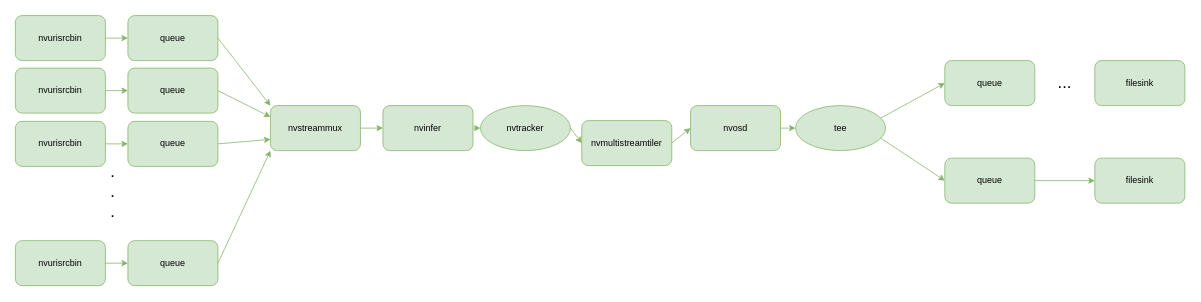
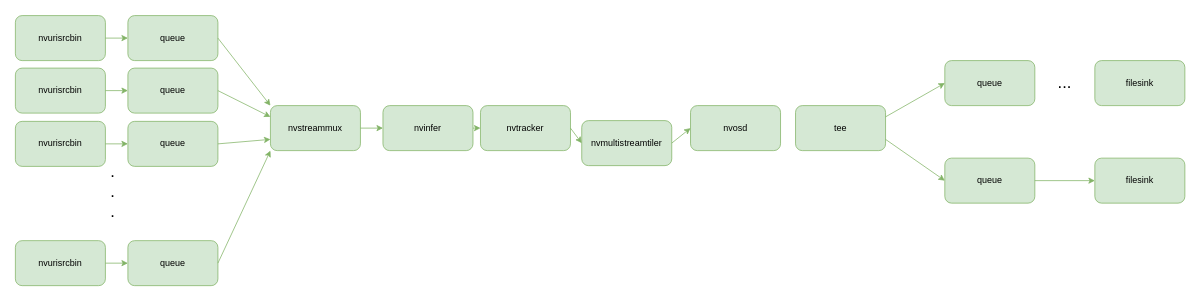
node "nvtracker": shape ellipse -> rounded rectangle
edge "nvosd" -> "tee": removed
node "tee": shape ellipse -> rounded rectangle
